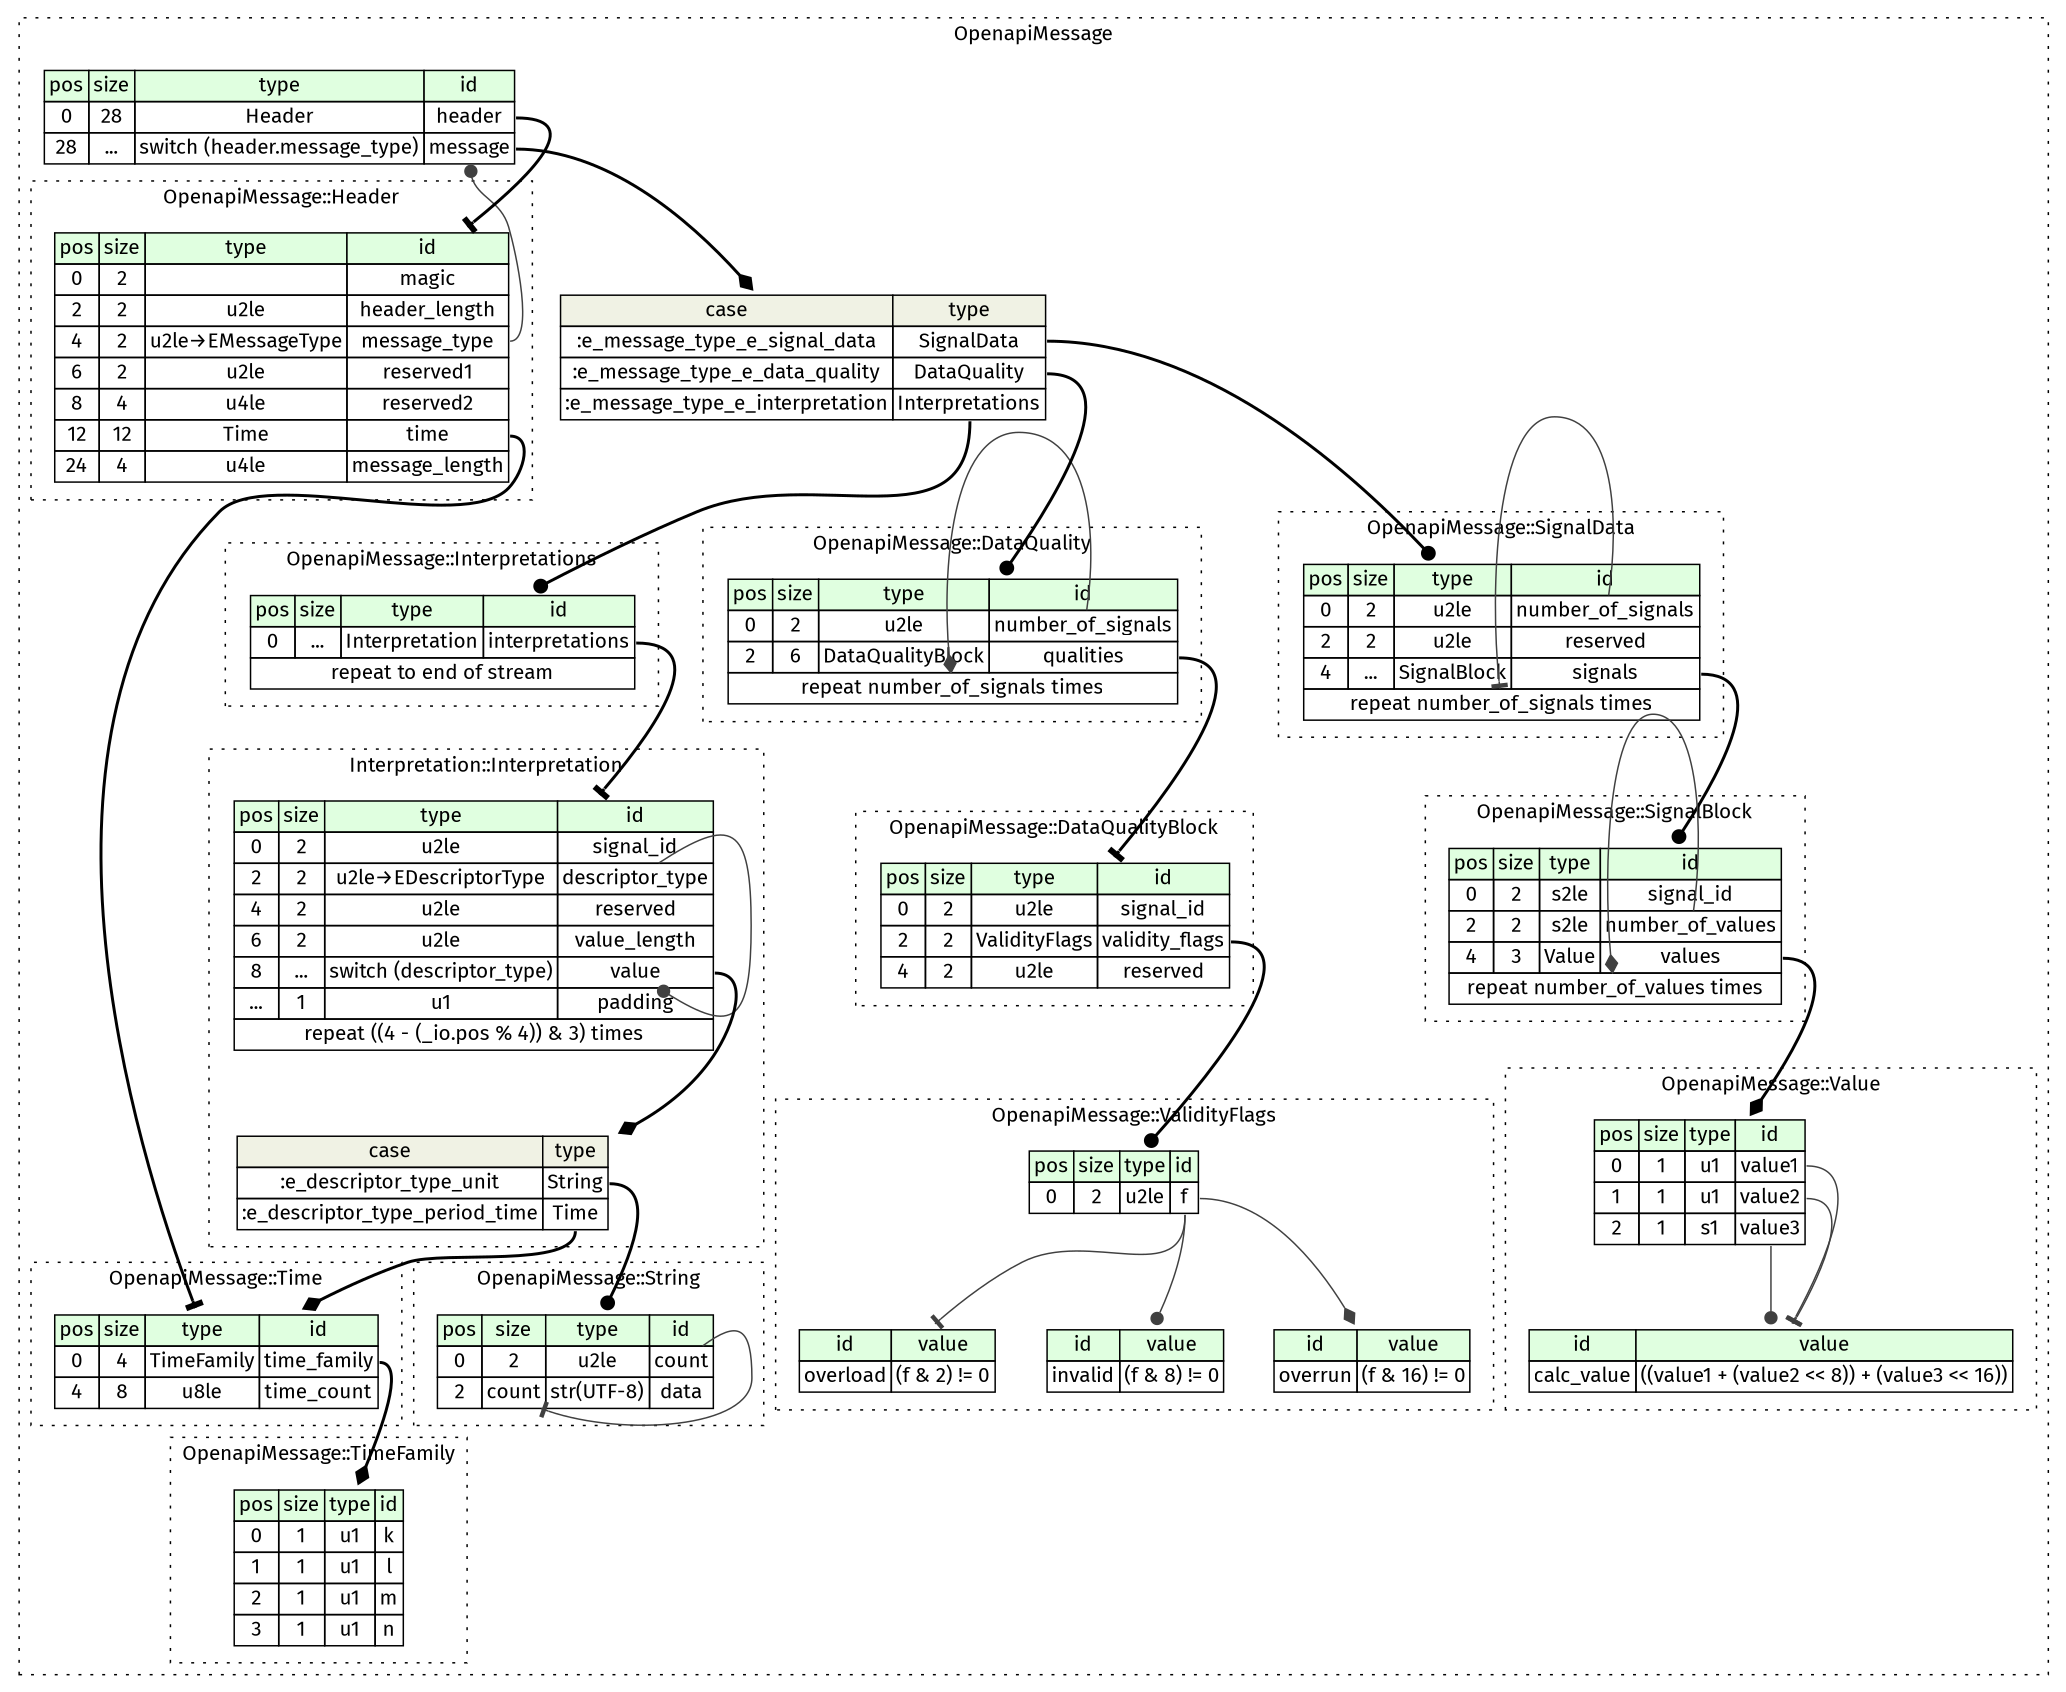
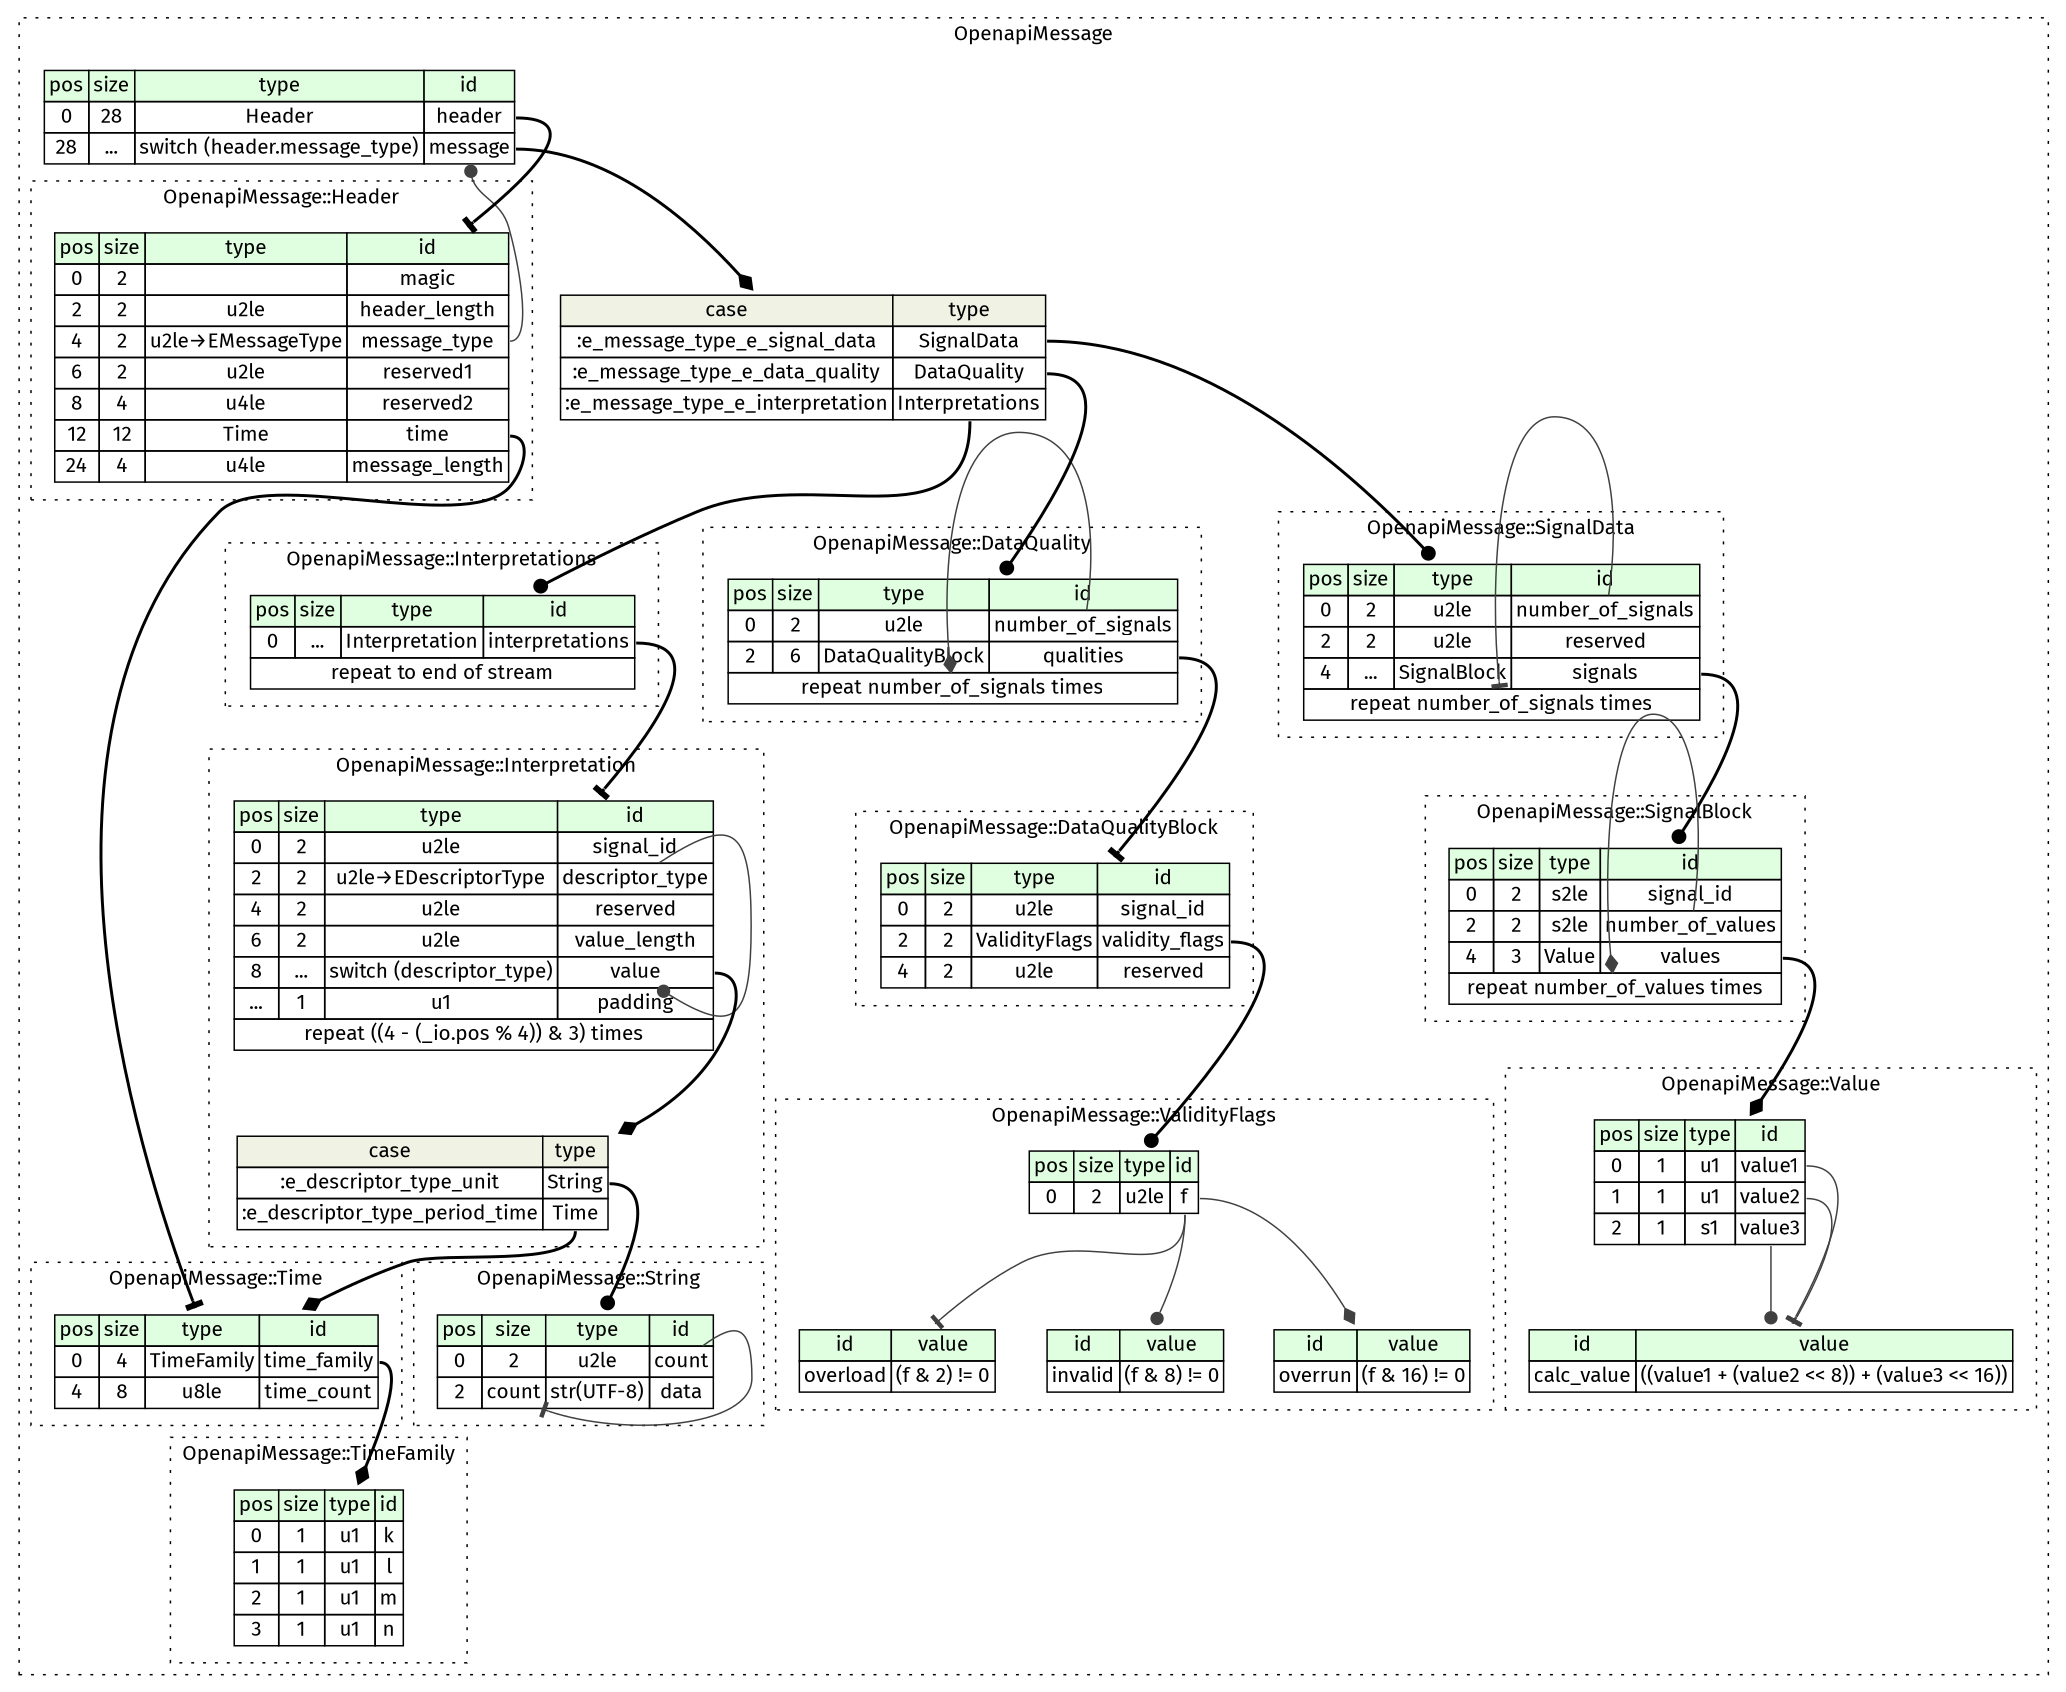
cluster "Interpretation::Interpretation": label "Interpretation::Interpretation" -> "OpenapiMessage::Interpretation"
